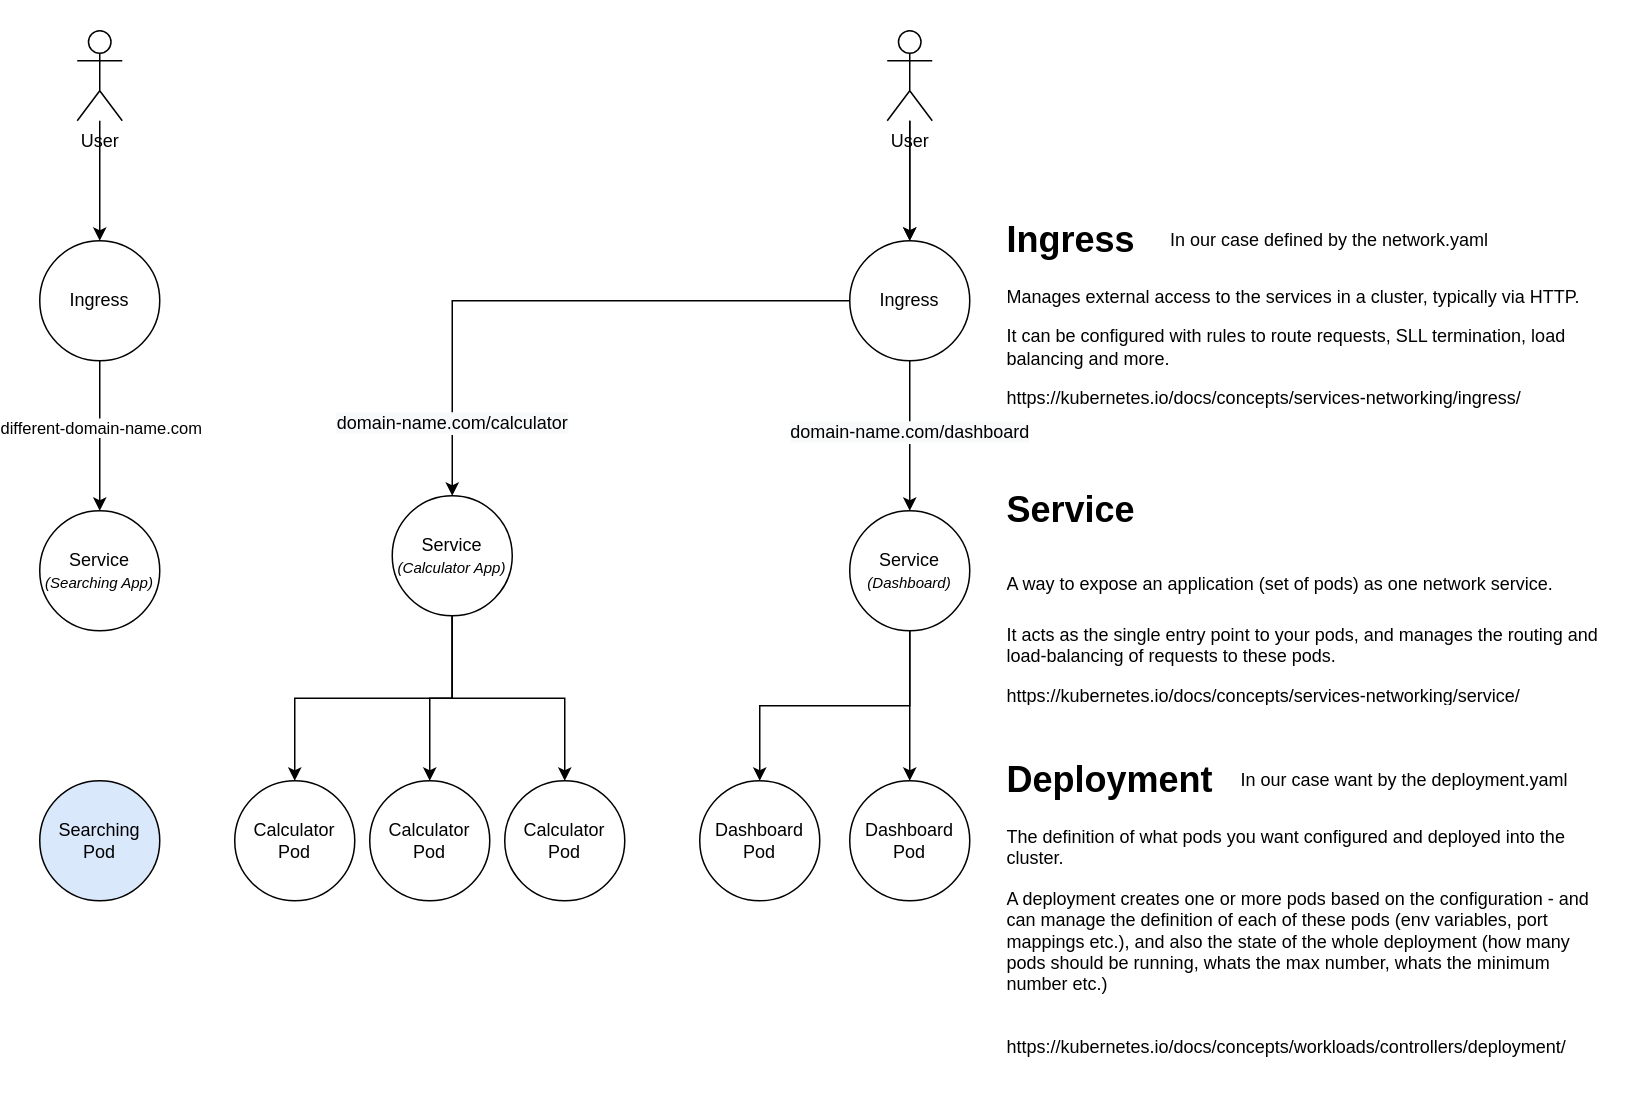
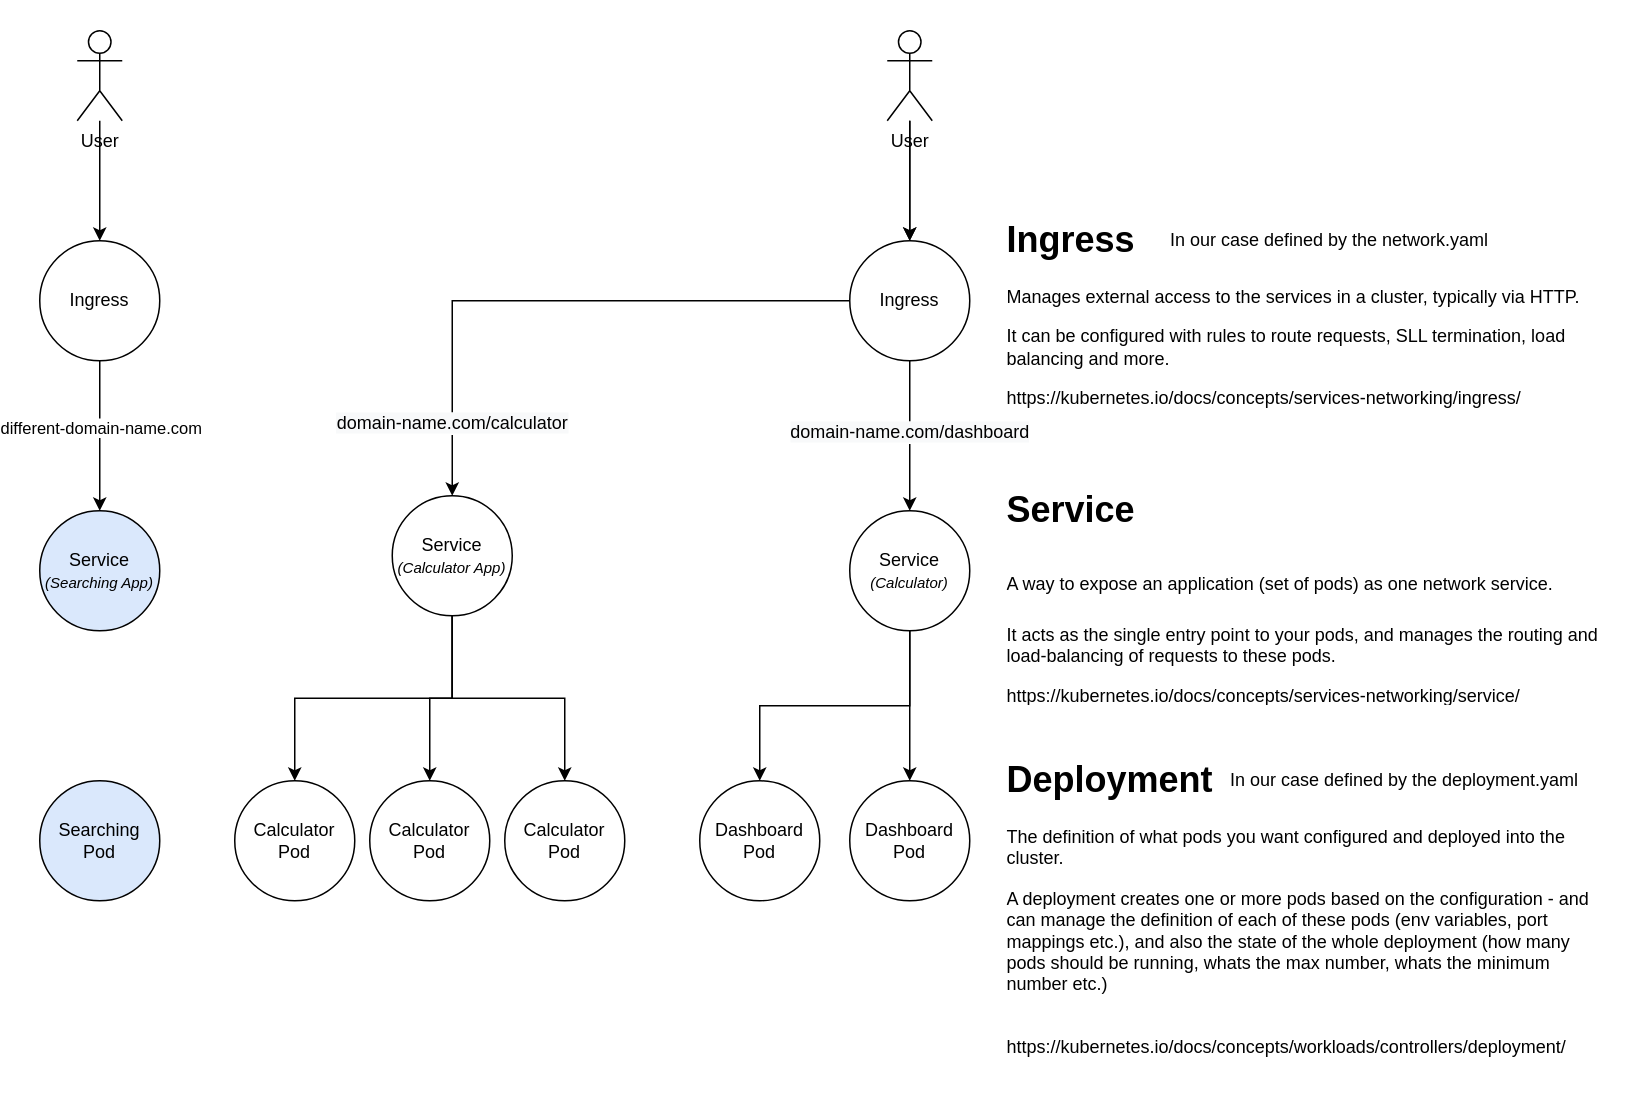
node "Service (Searching App)": fillcolor #ffffff -> #dae8fc
node "Service (Dashboard)": label "Service (Dashboard)" -> "Service (Calculator)"
node "In our case want by the deployment.yaml": label "In our case want by the deployment.yaml" -> "In our case defined by the deployment.yaml"
